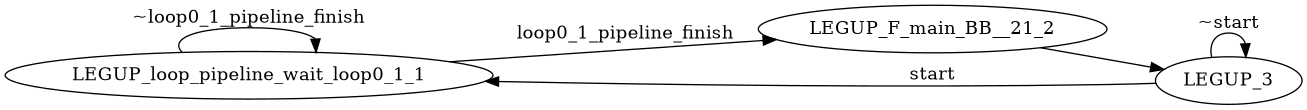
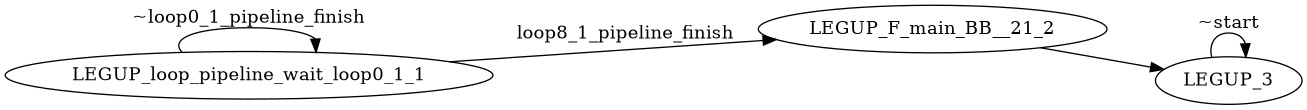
edge "LEGUP_loop_pipeline_wait_loop0_1_1" -> "LEGUP_F_main_BB__21_2": label "loop0_1_pipeline_finish" -> "loop8_1_pipeline_finish"
edge "LEGUP_3" -> "LEGUP_loop_pipeline_wait_loop0_1_1": removed, label "start"
